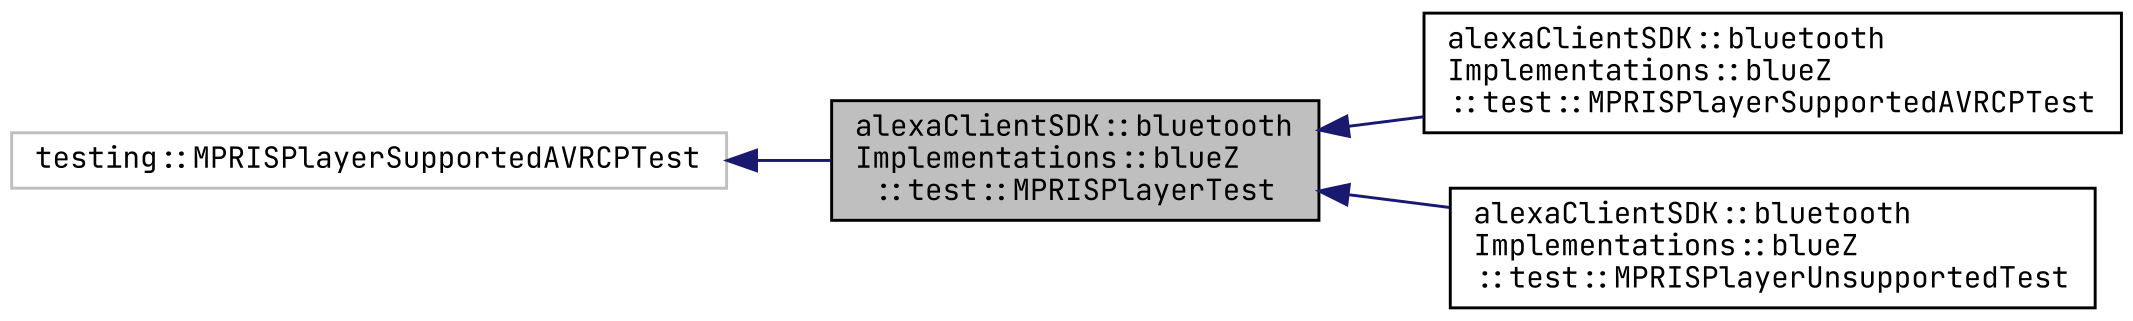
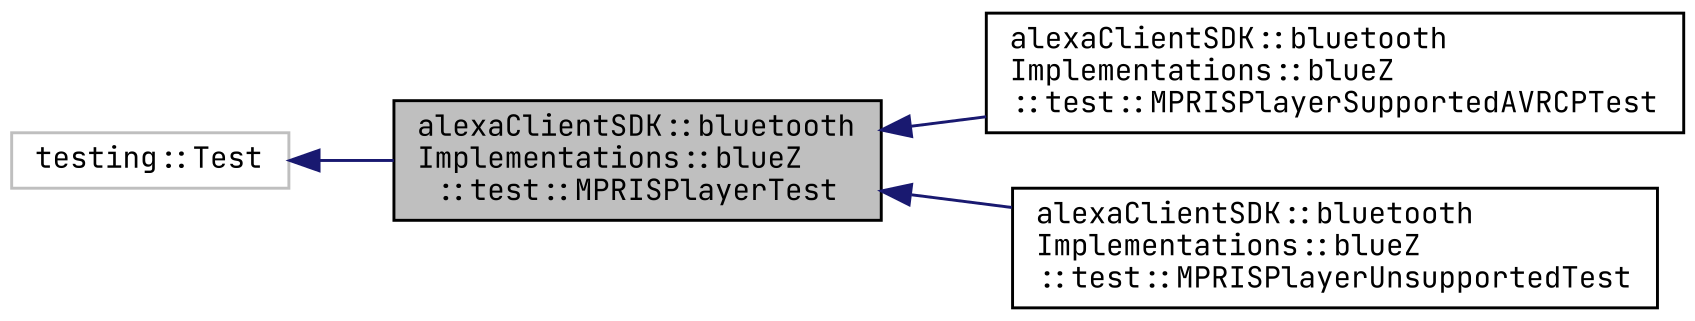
node "testing::MPRISPlayerSupportedAVRCPTest": label "testing::MPRISPlayerSupportedAVRCPTest" -> "testing::Test"
